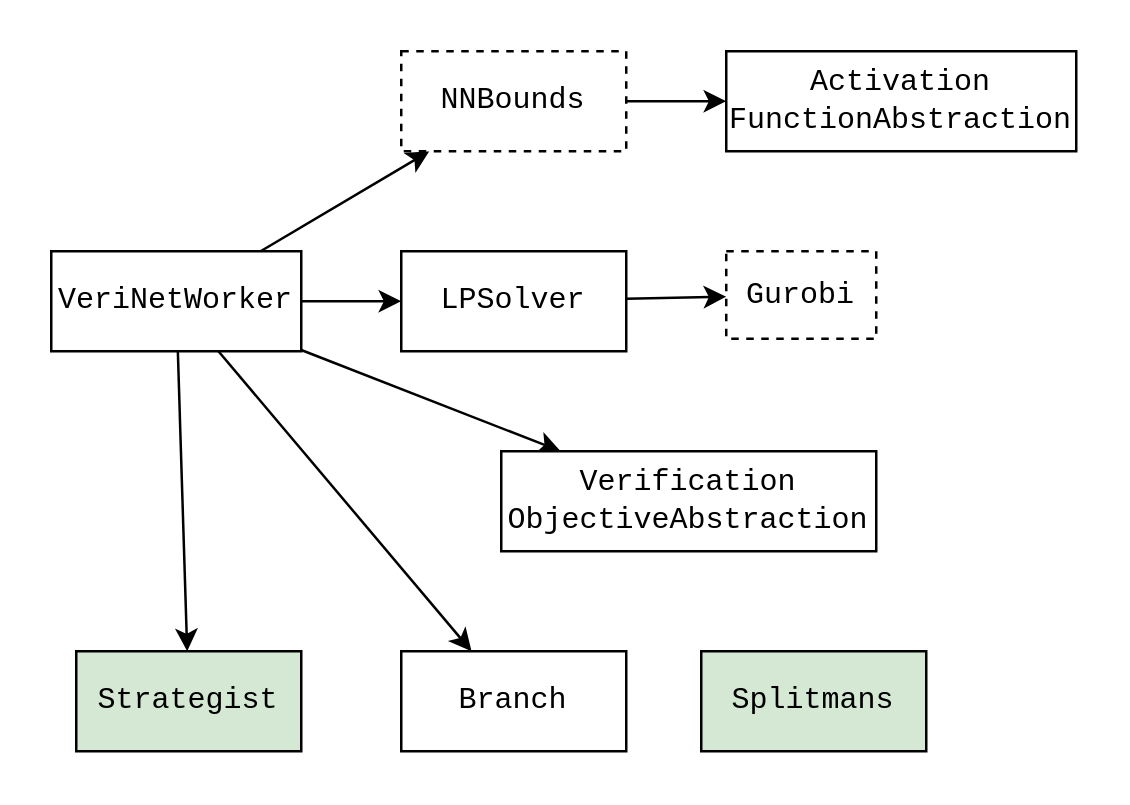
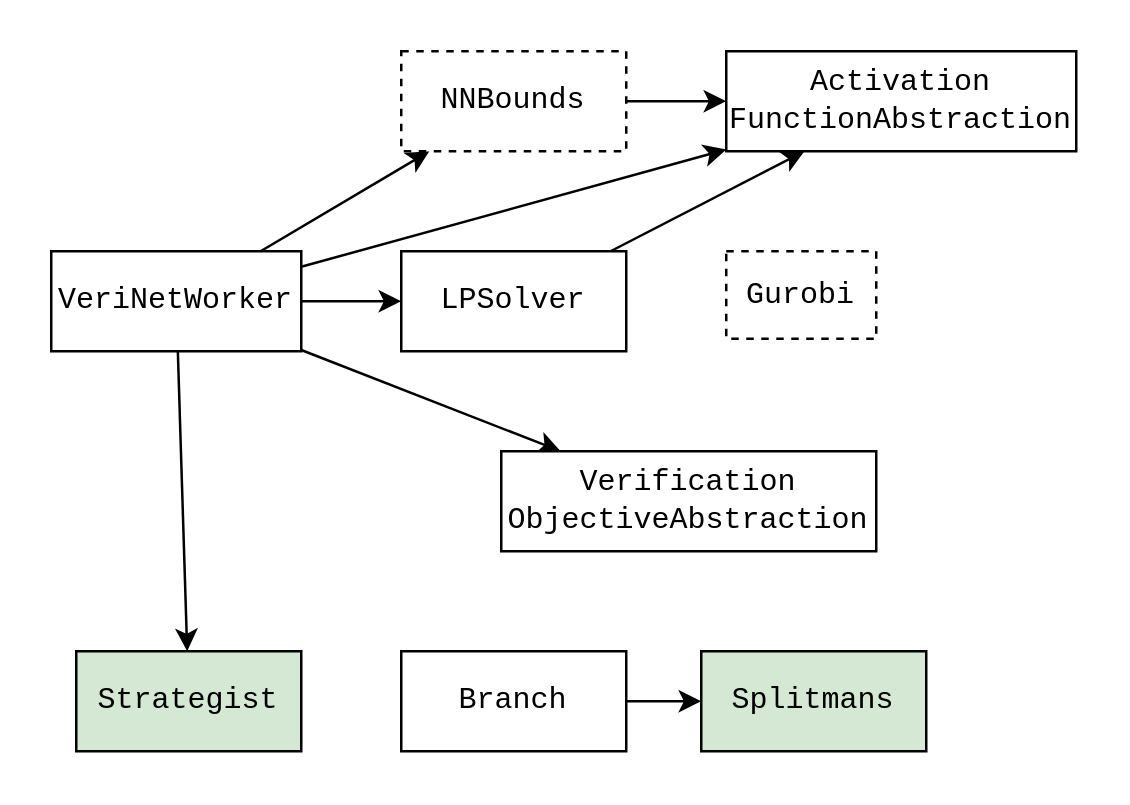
edge "LPSolver" -> "Gurobi": now "LPSolver" -> "Activation FunctionAbstraction"
edge "VeriNetWorker" -> "Branch": now "VeriNetWorker" -> "Activation FunctionAbstraction"
edge "Branch" -> "Splitmans": added
